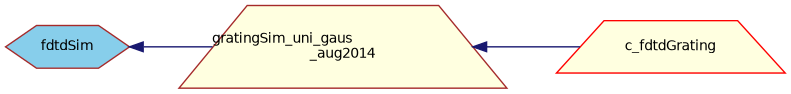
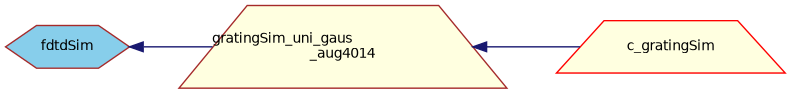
node "gratingSim_uni_gaus _aug2014": label "gratingSim_uni_gaus _aug2014" -> "gratingSim_uni_gaus _aug4014"
node "c_fdtdGrating": label "c_fdtdGrating" -> "c_gratingSim"
